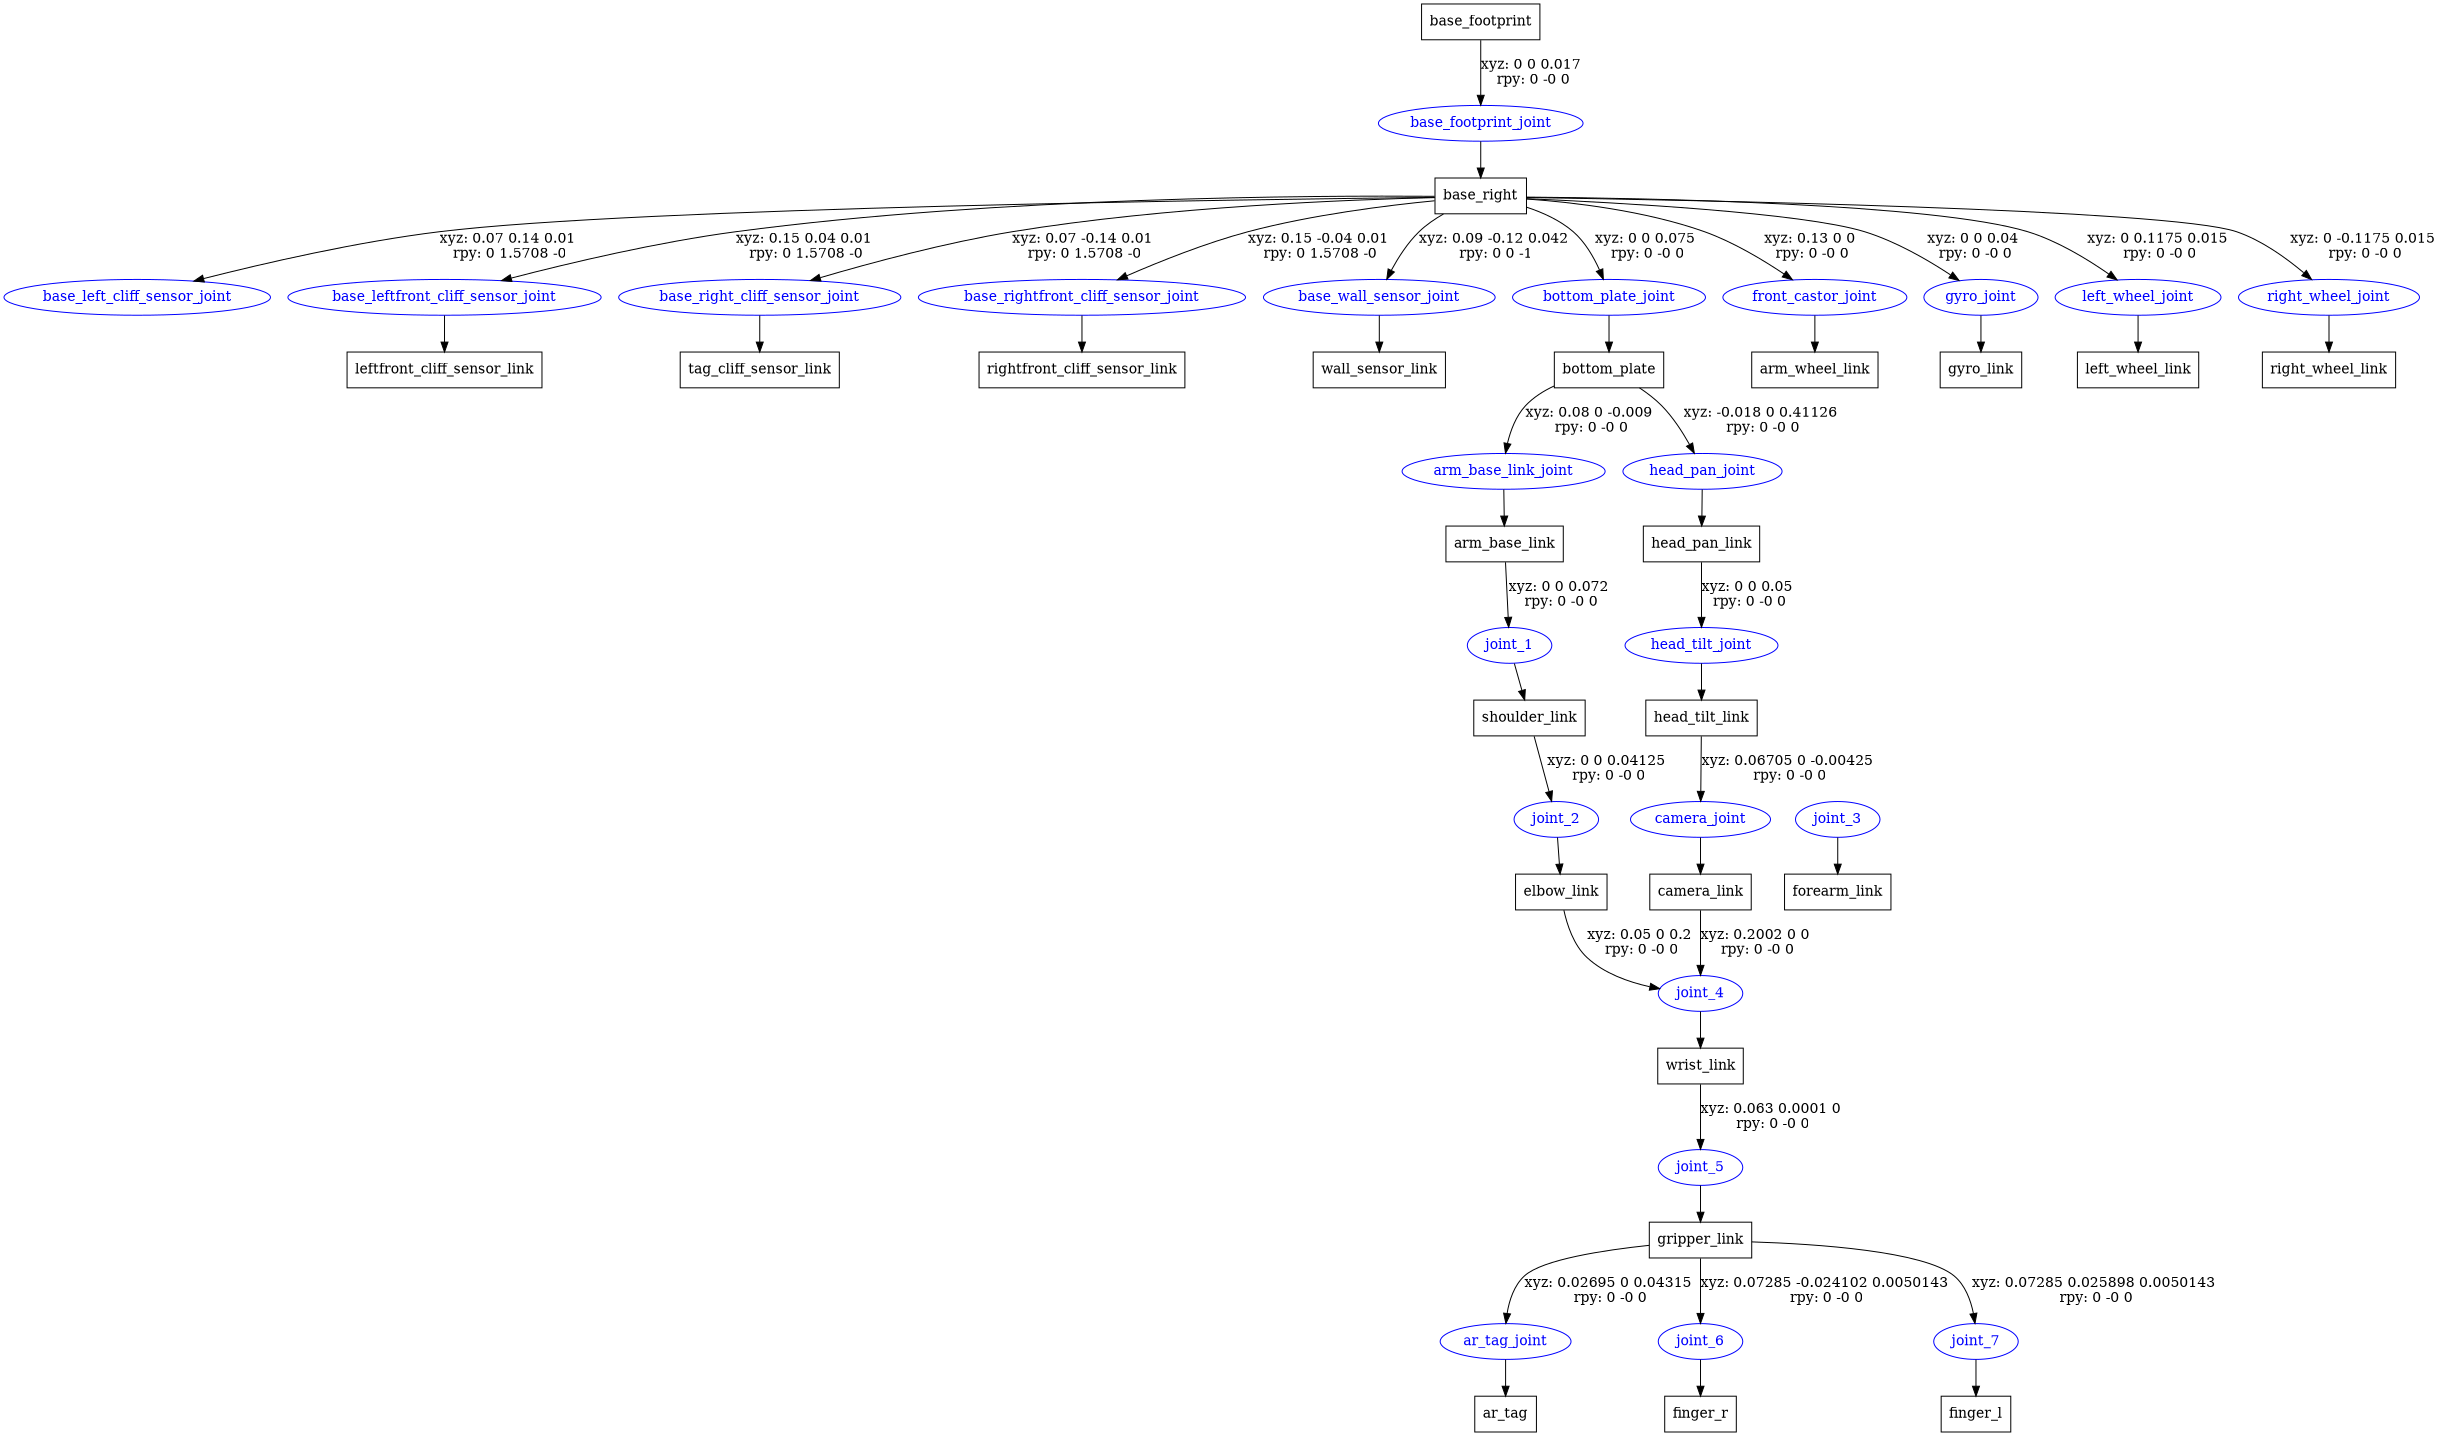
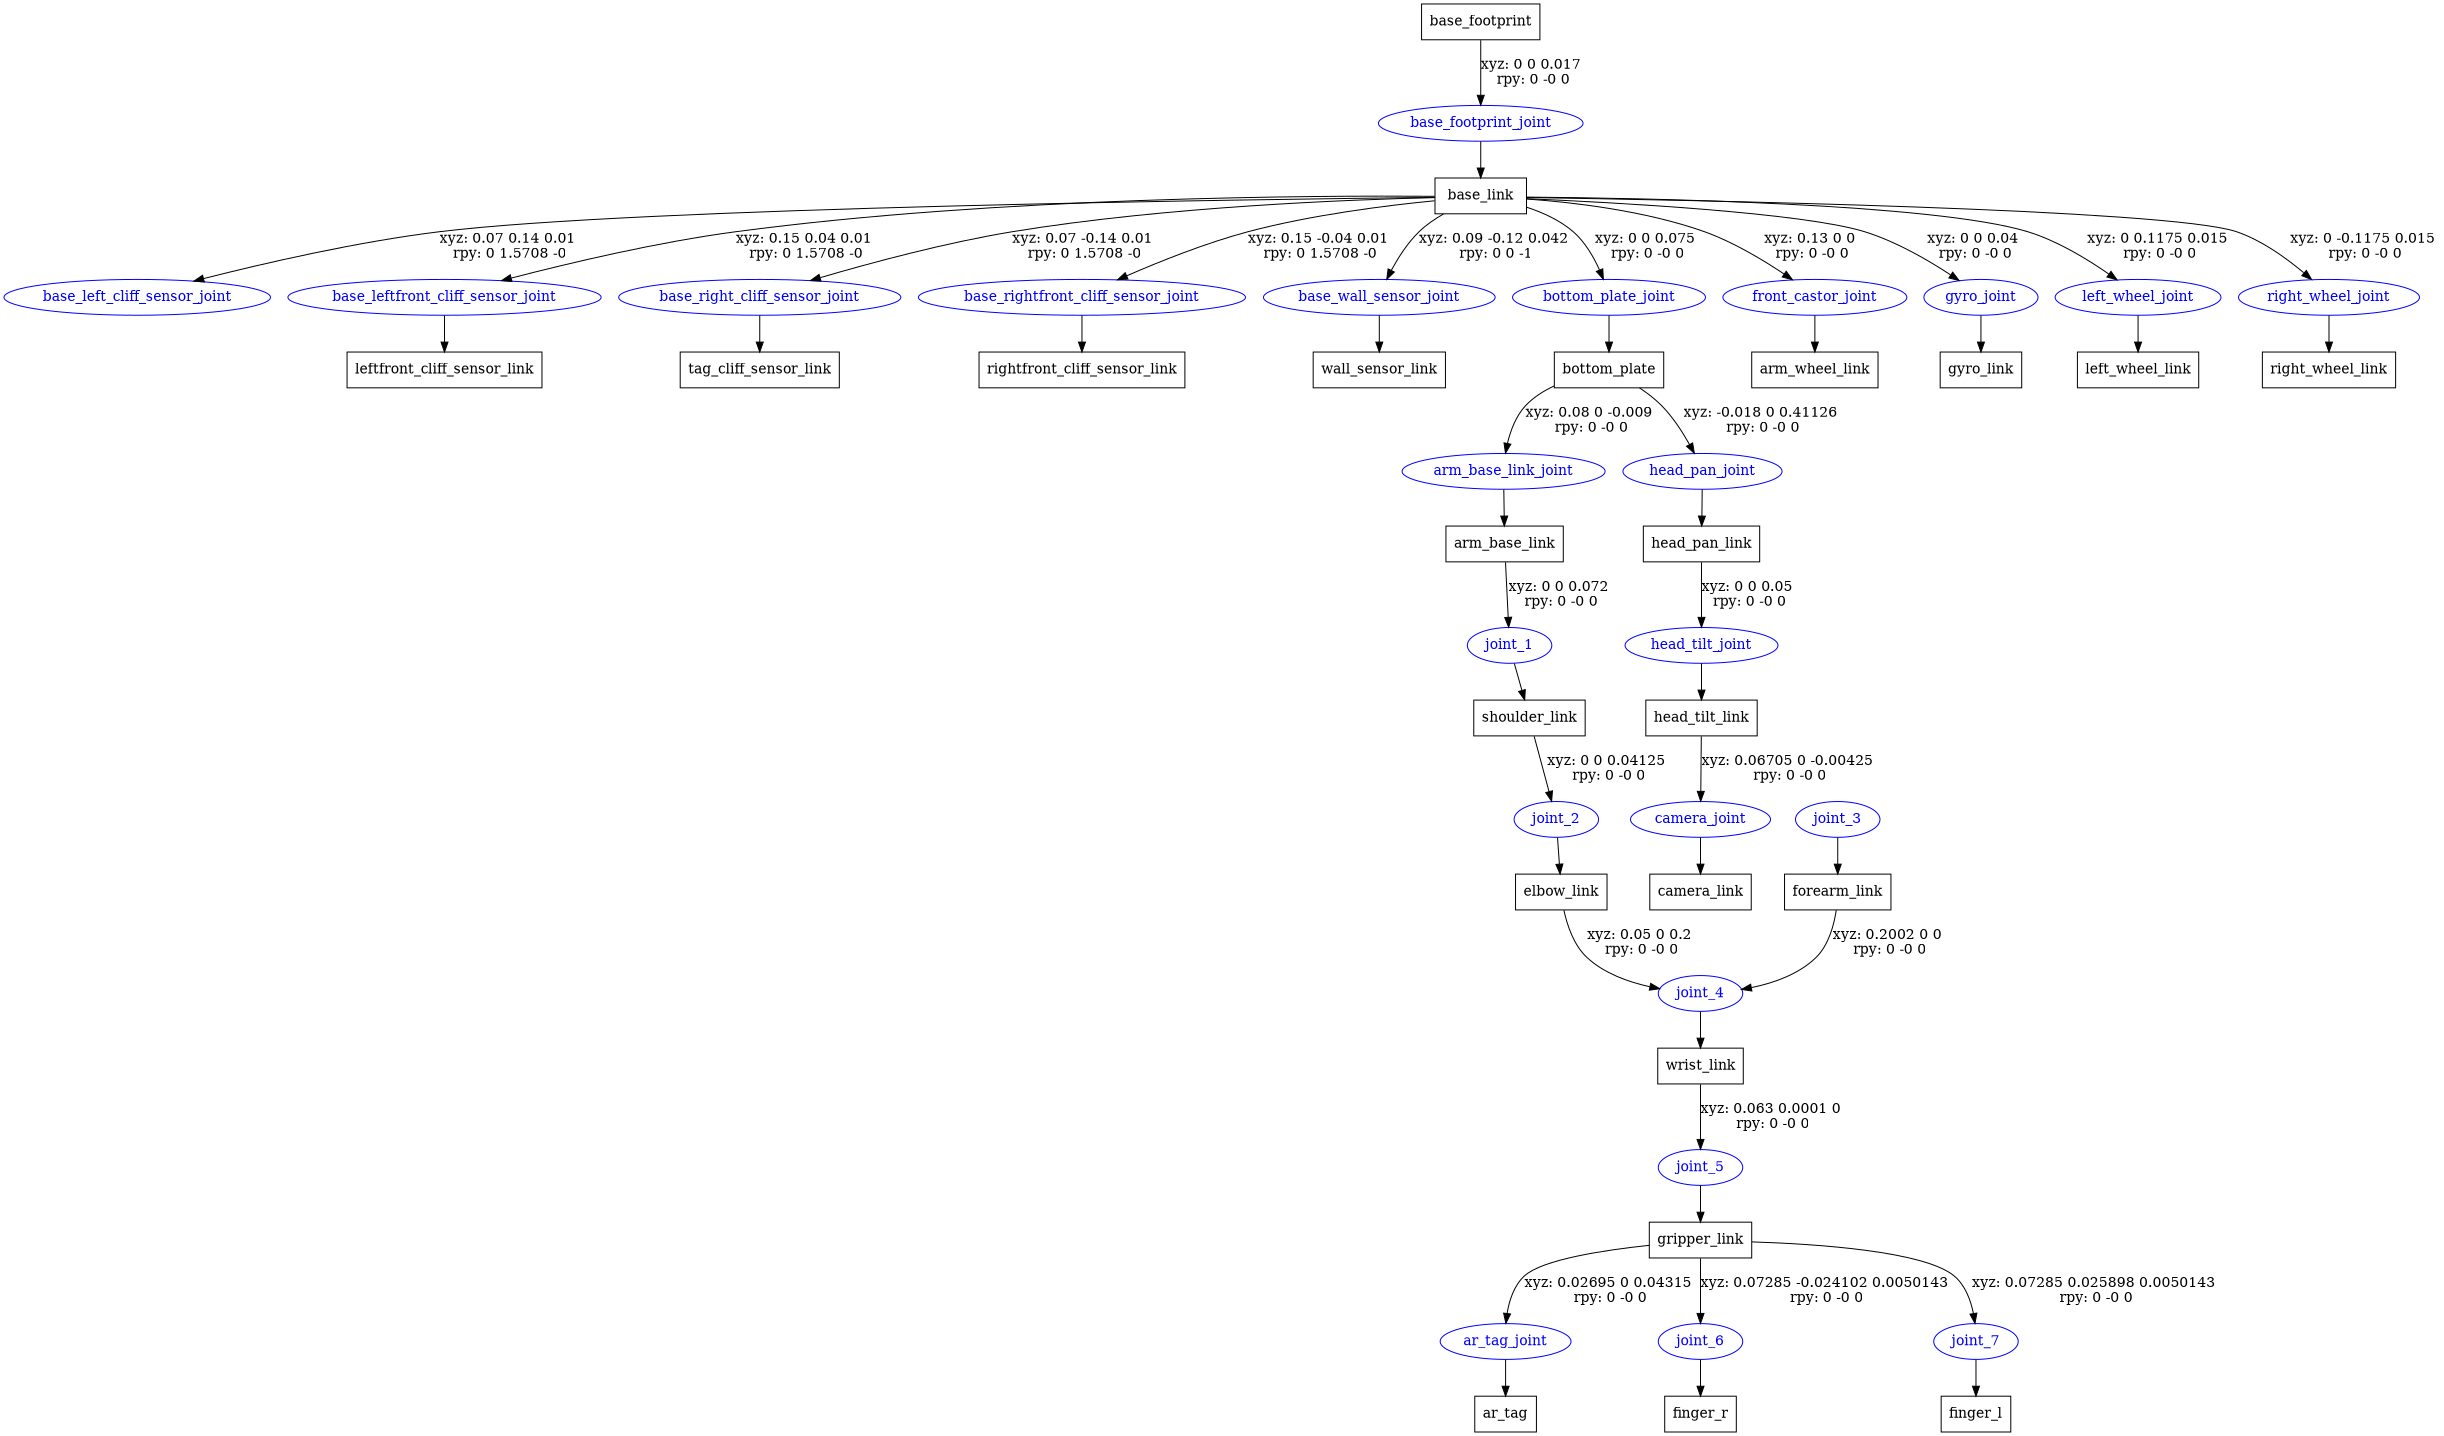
node "base_right": label "base_right" -> "base_link"
edge "camera_link" -> "joint_4": now "forearm_link" -> "joint_4"
